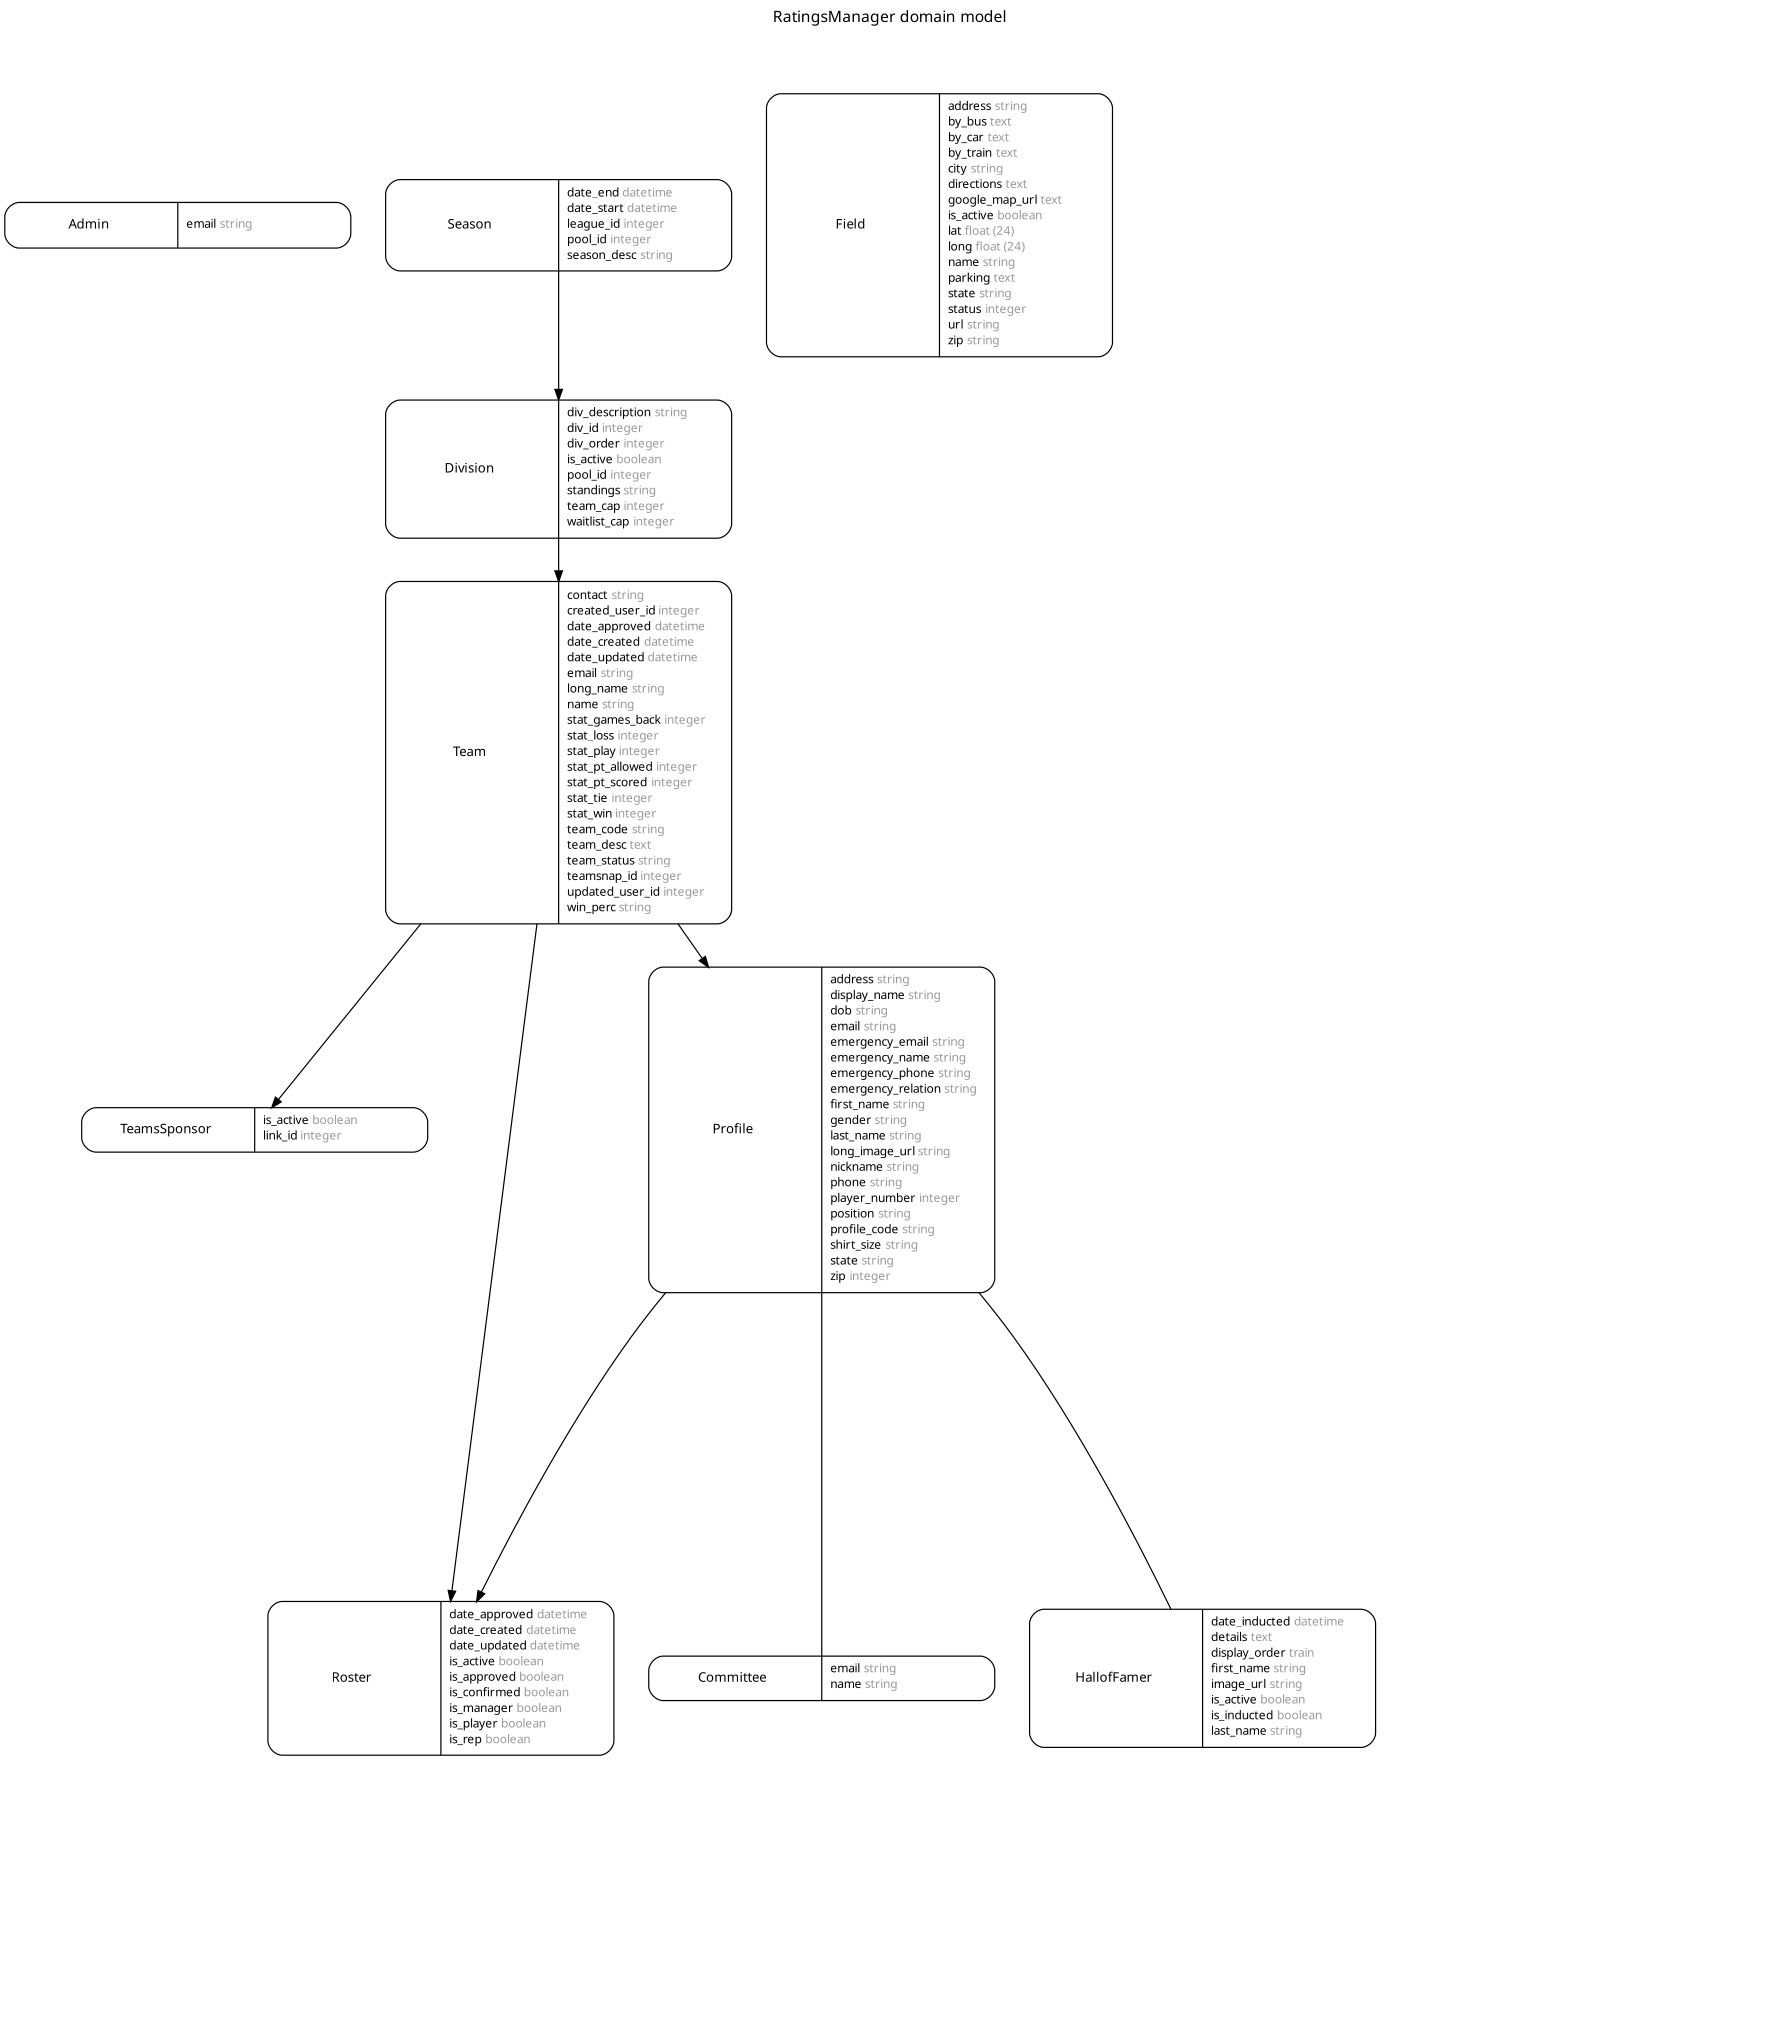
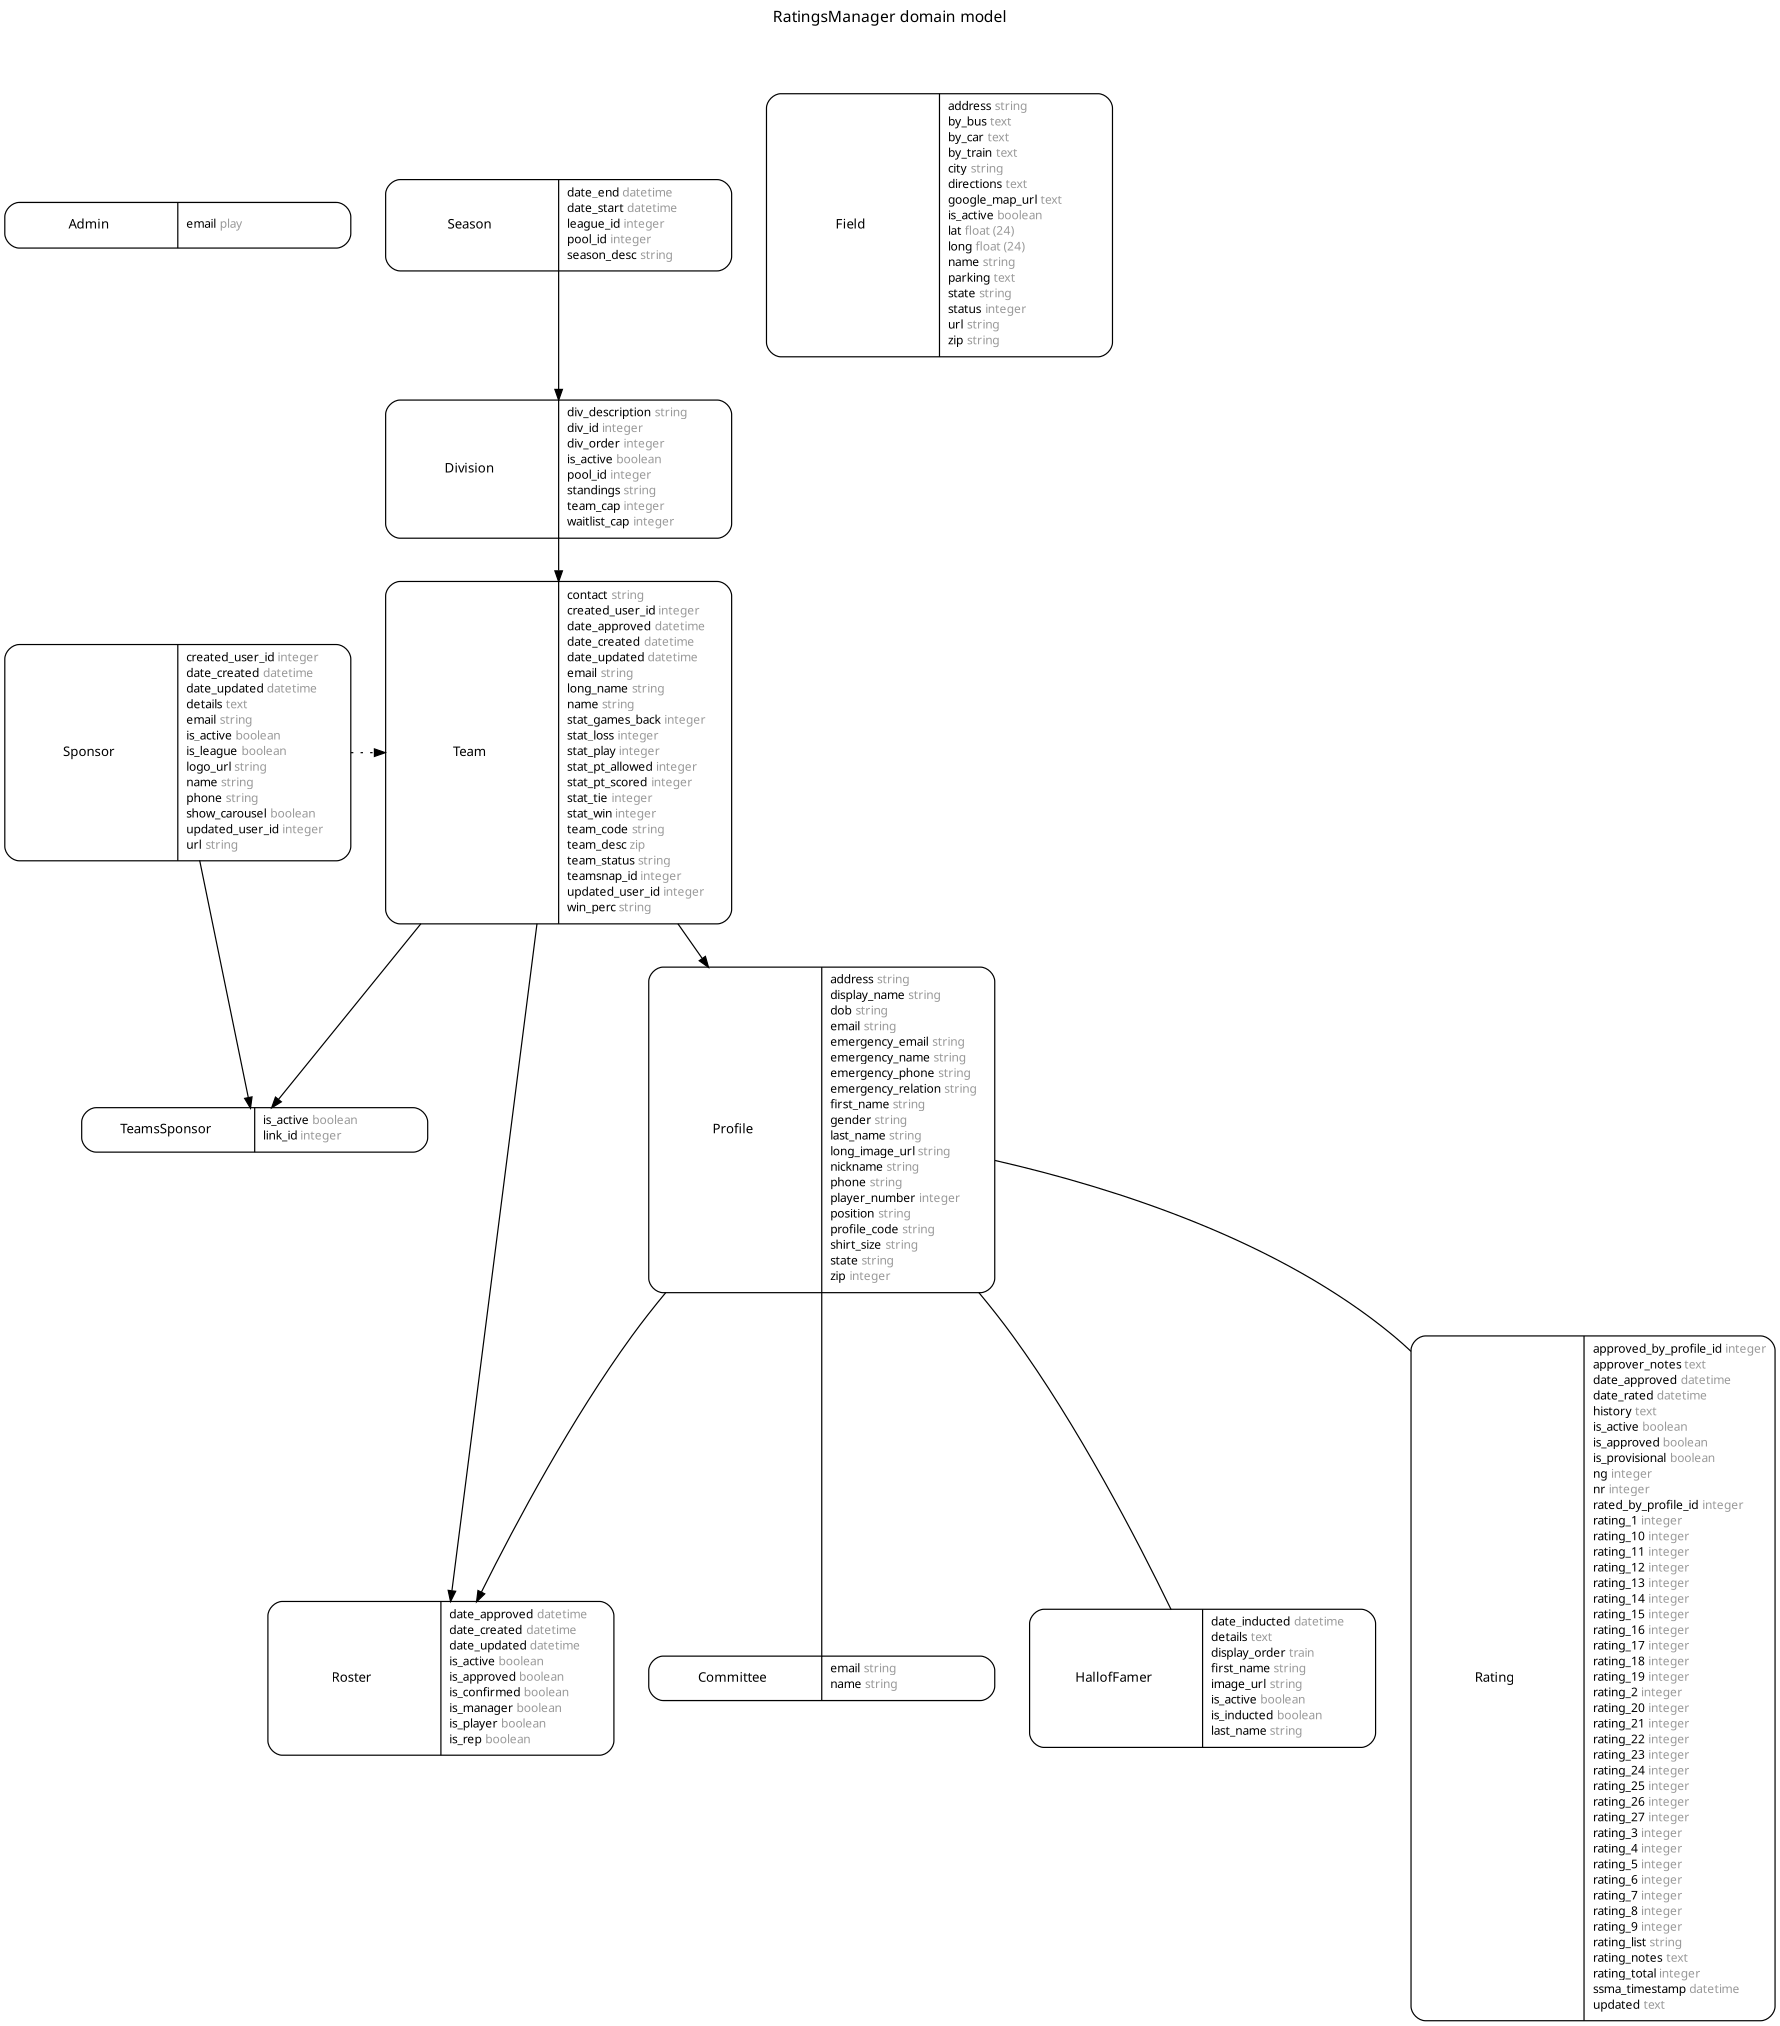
node "Admin": text "string" -> "play"
node "Sponsor": added
node "Team": text "text" -> "zip"
node "Rating": added
